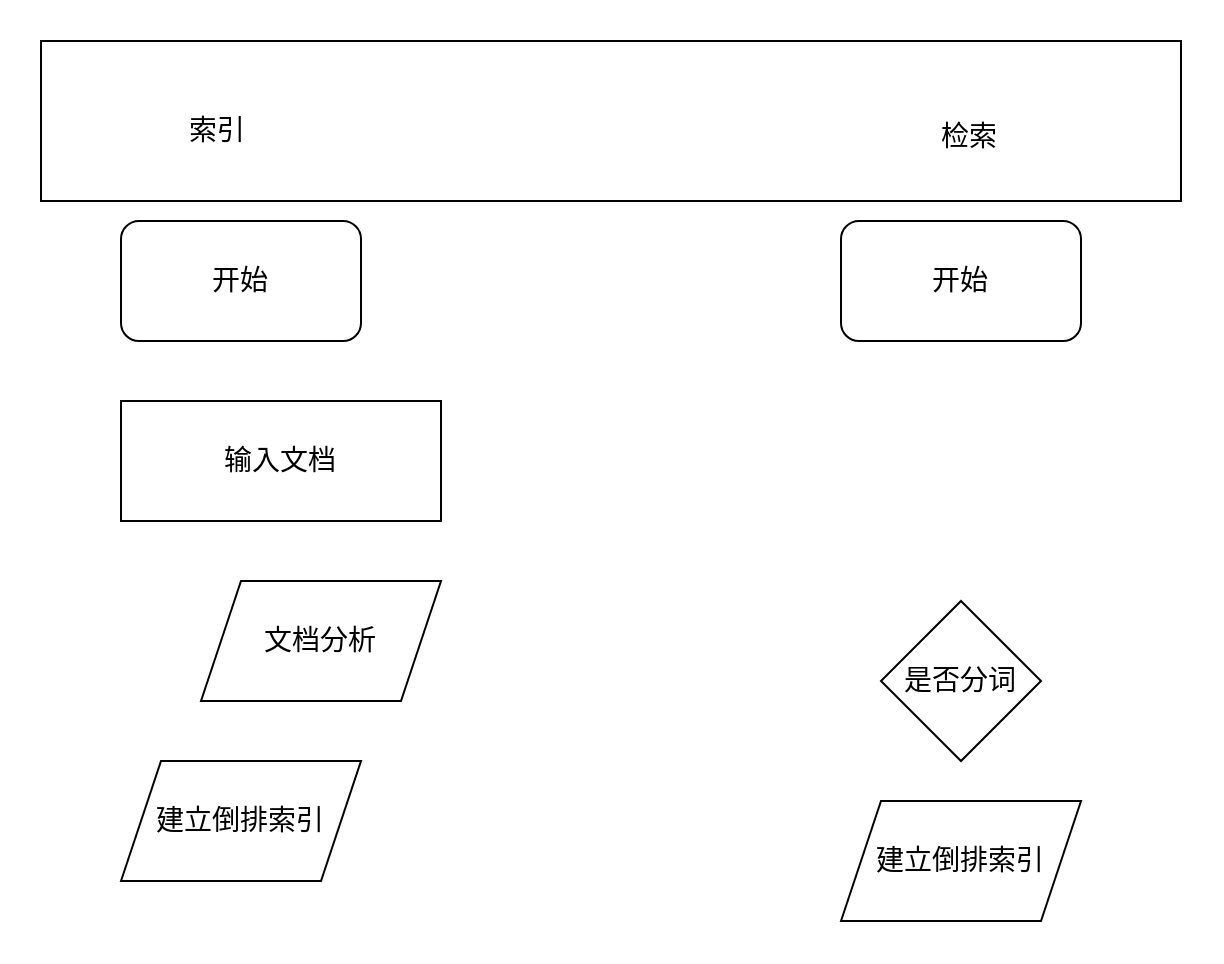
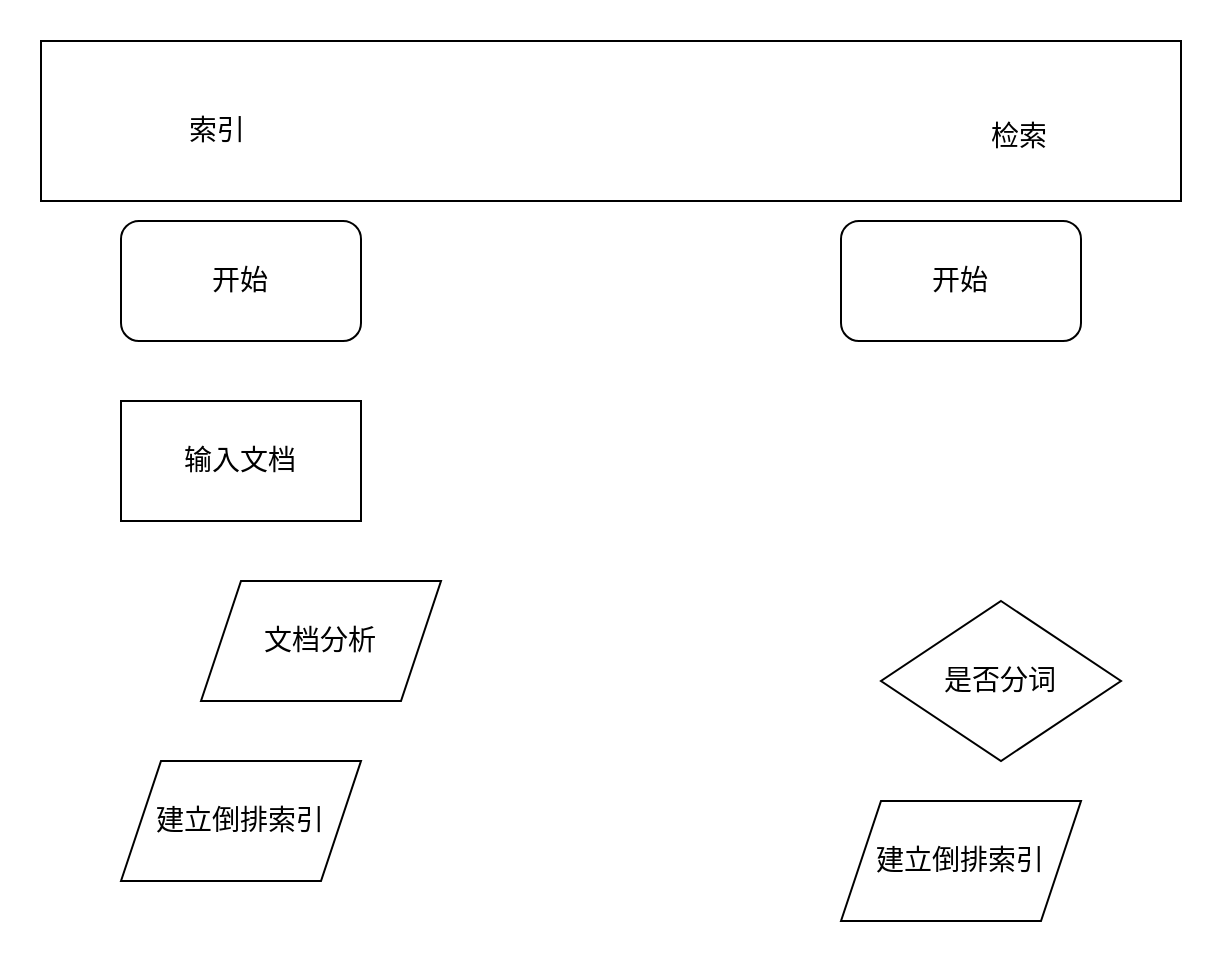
node "检索": moved (969, 137) -> (1019, 137)
node "输入文档": size 320x120 -> 240x120
node "是否分词": size 160x160 -> 240x160
